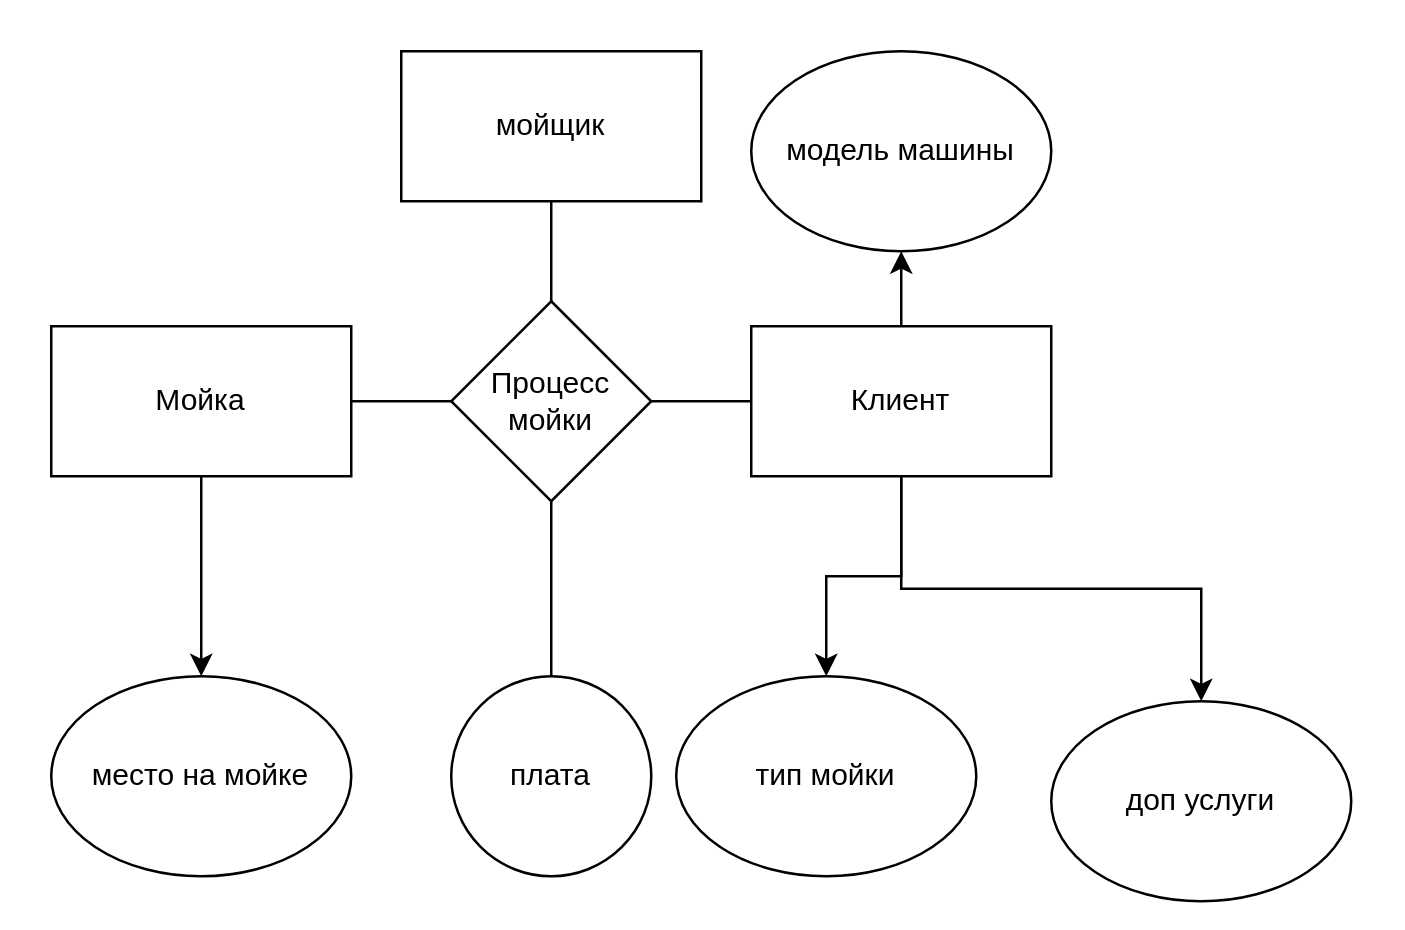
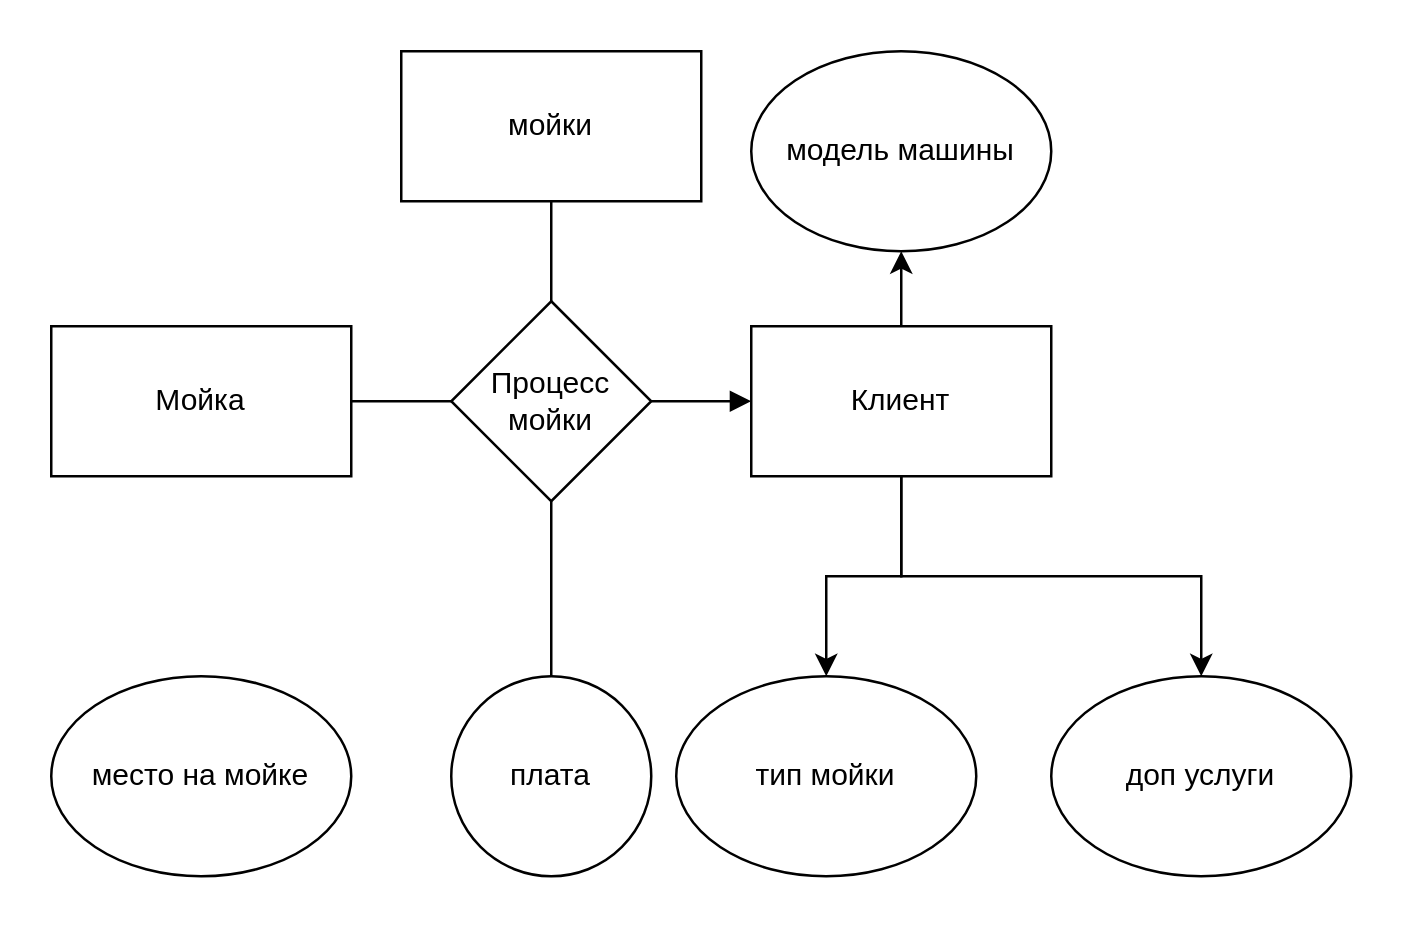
node "мойщик": label "мойщик" -> "мойки"
edge "Процесс мойки" -- "Клиент": arrowhead none -> block
edge "Мойка" -> "место на мойке": removed
node "доп услуги": moved (1201, 801) -> (1201, 776)
